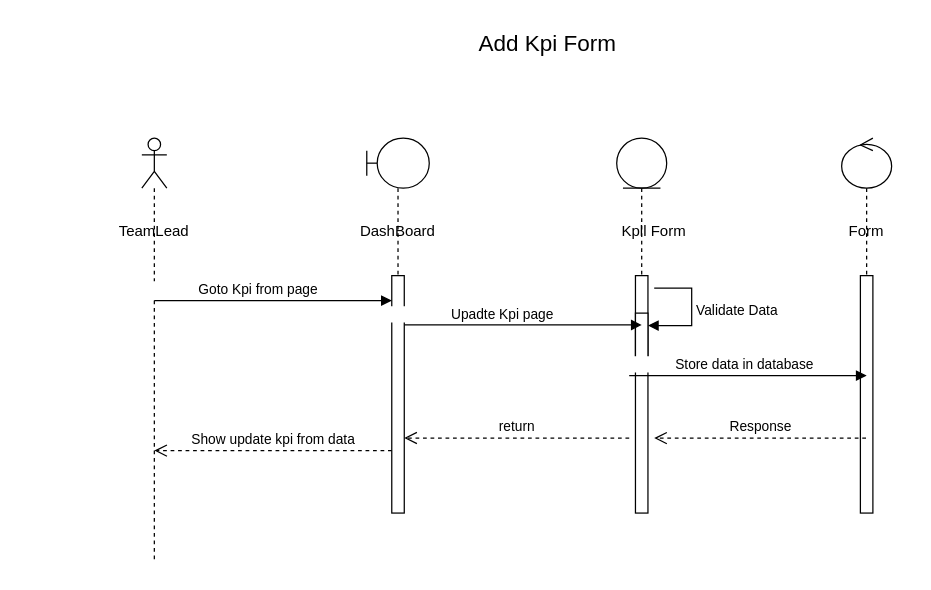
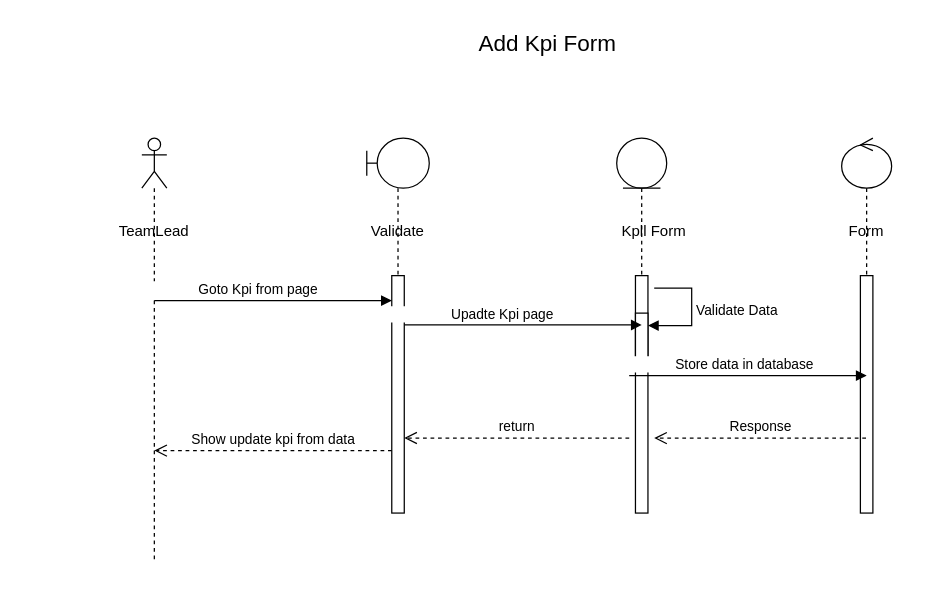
node "DashBoard": label "DashBoard" -> "Validate"
